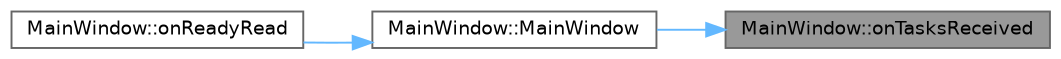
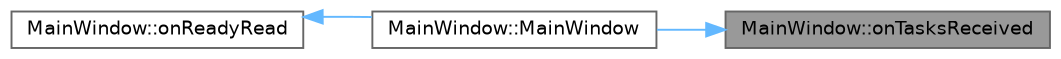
edge "MainWindow::onReadyRead" -> "MainWindow::MainWindow": reversed
